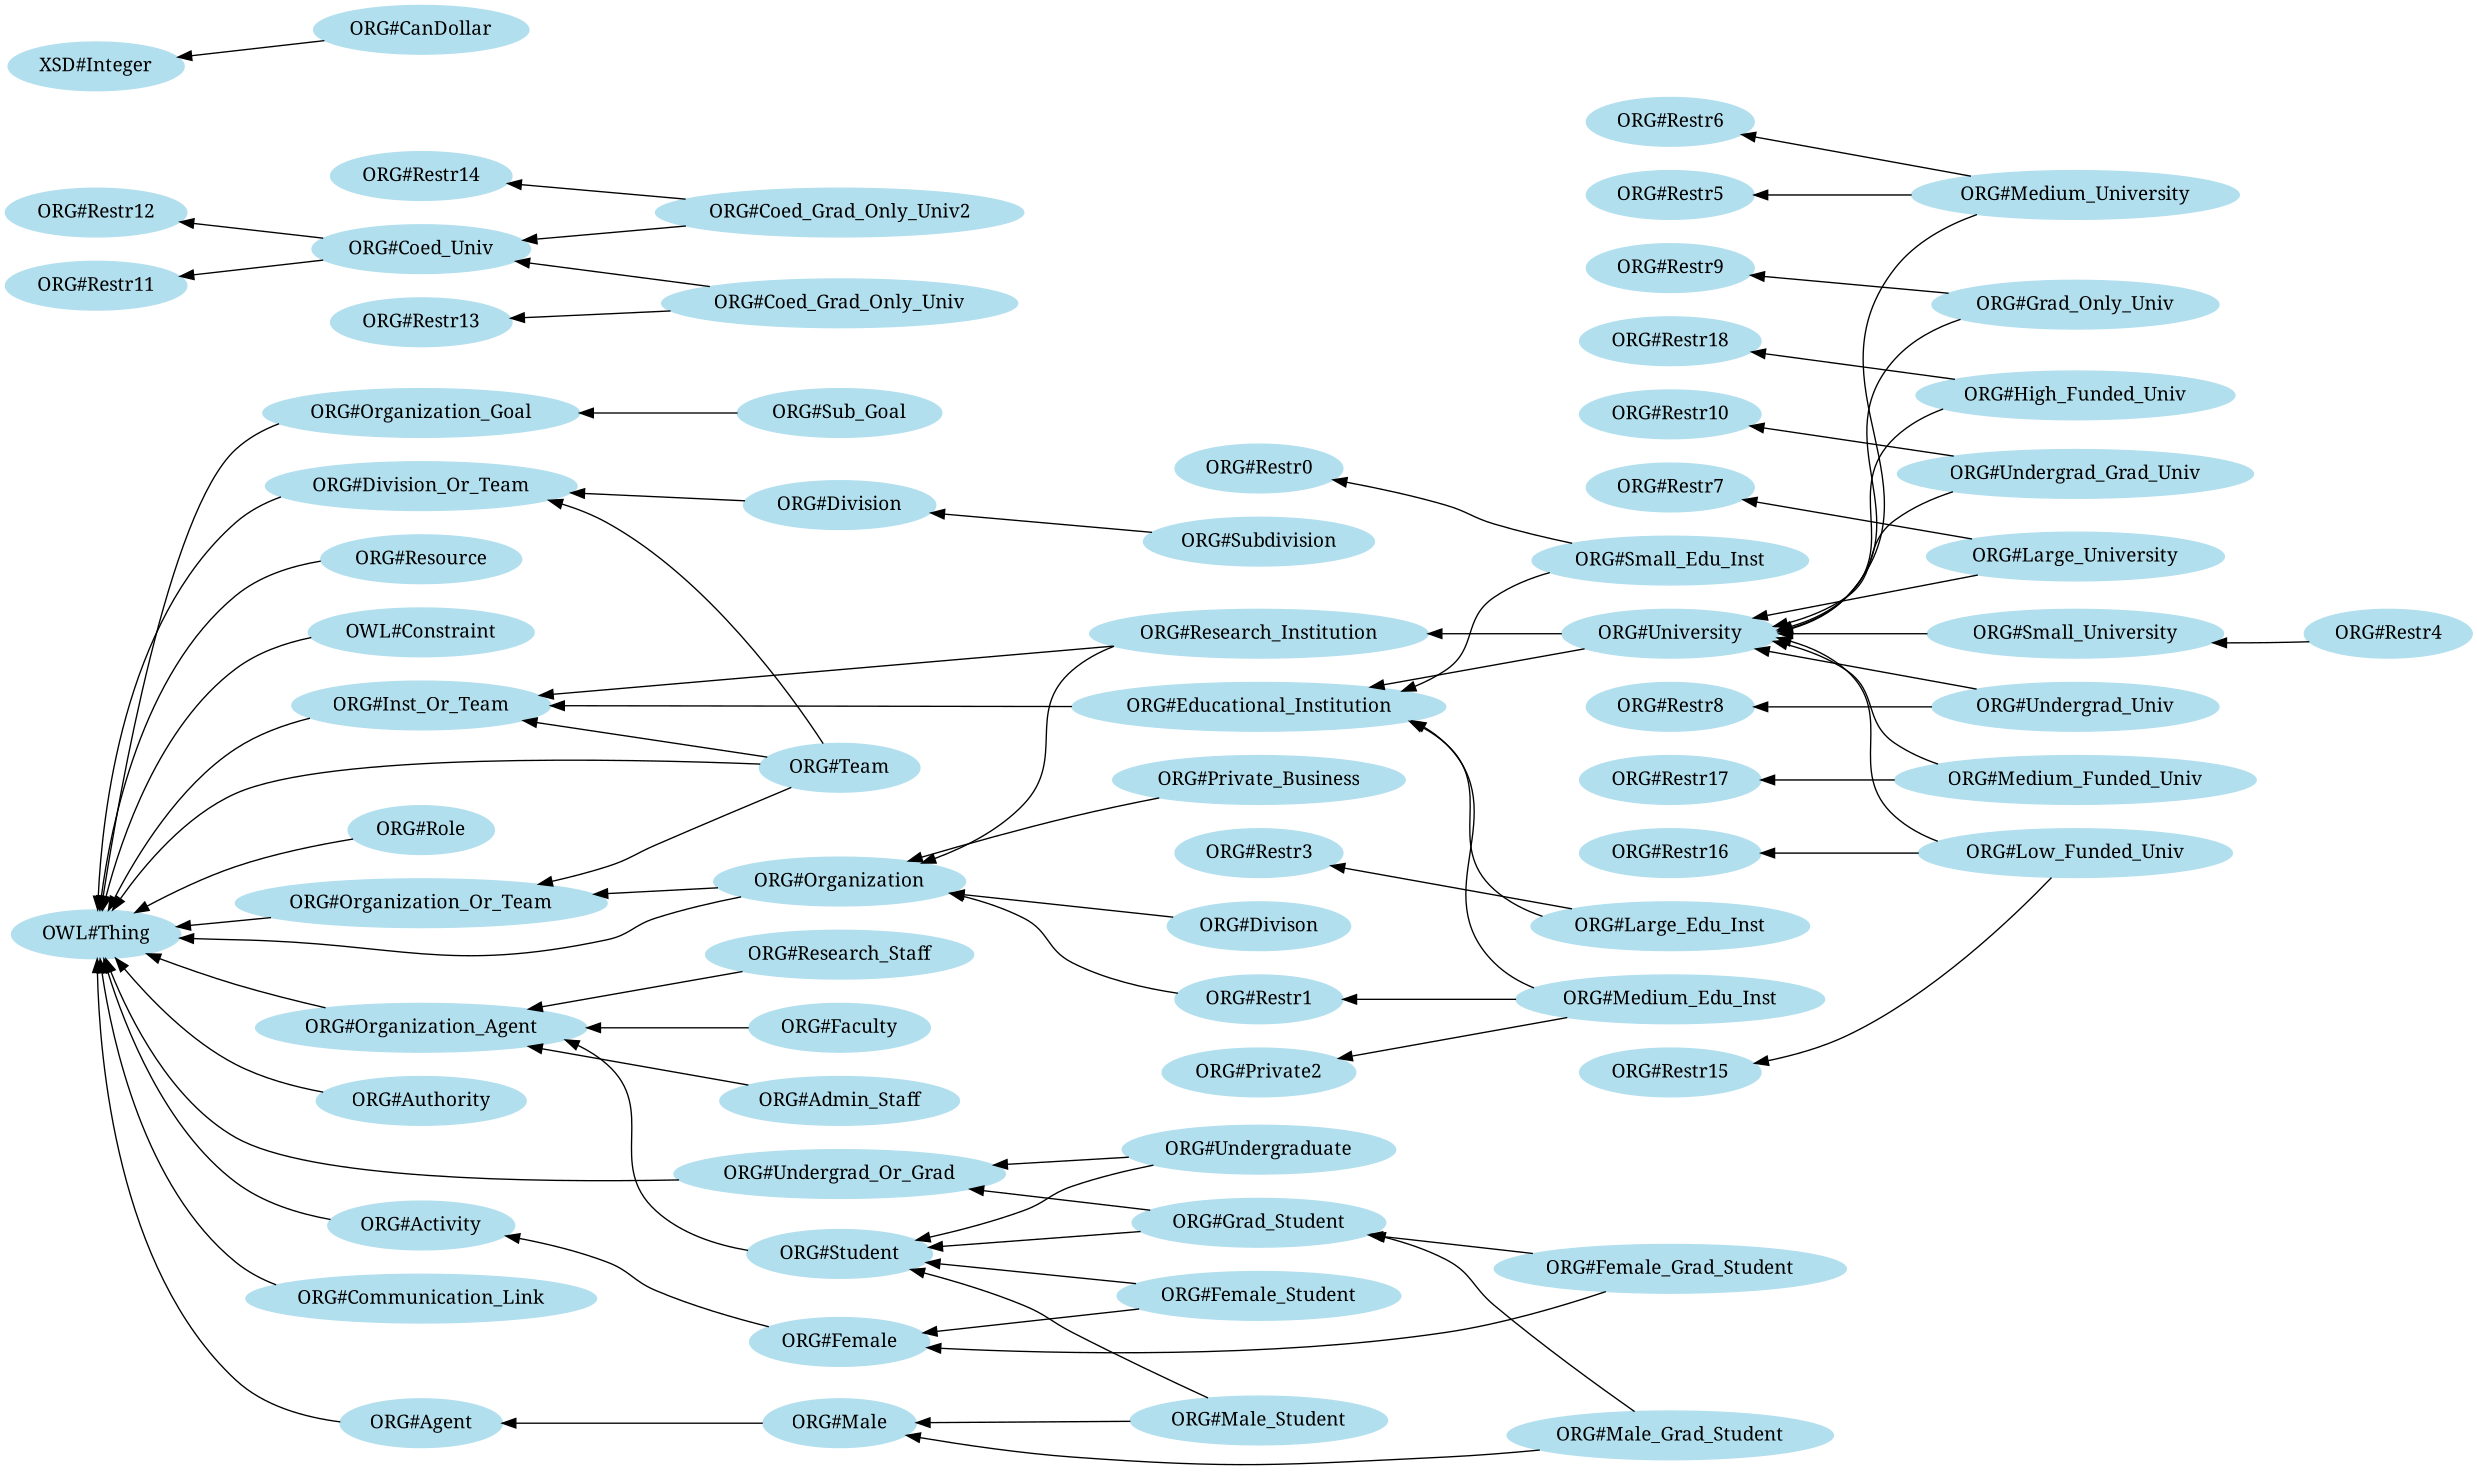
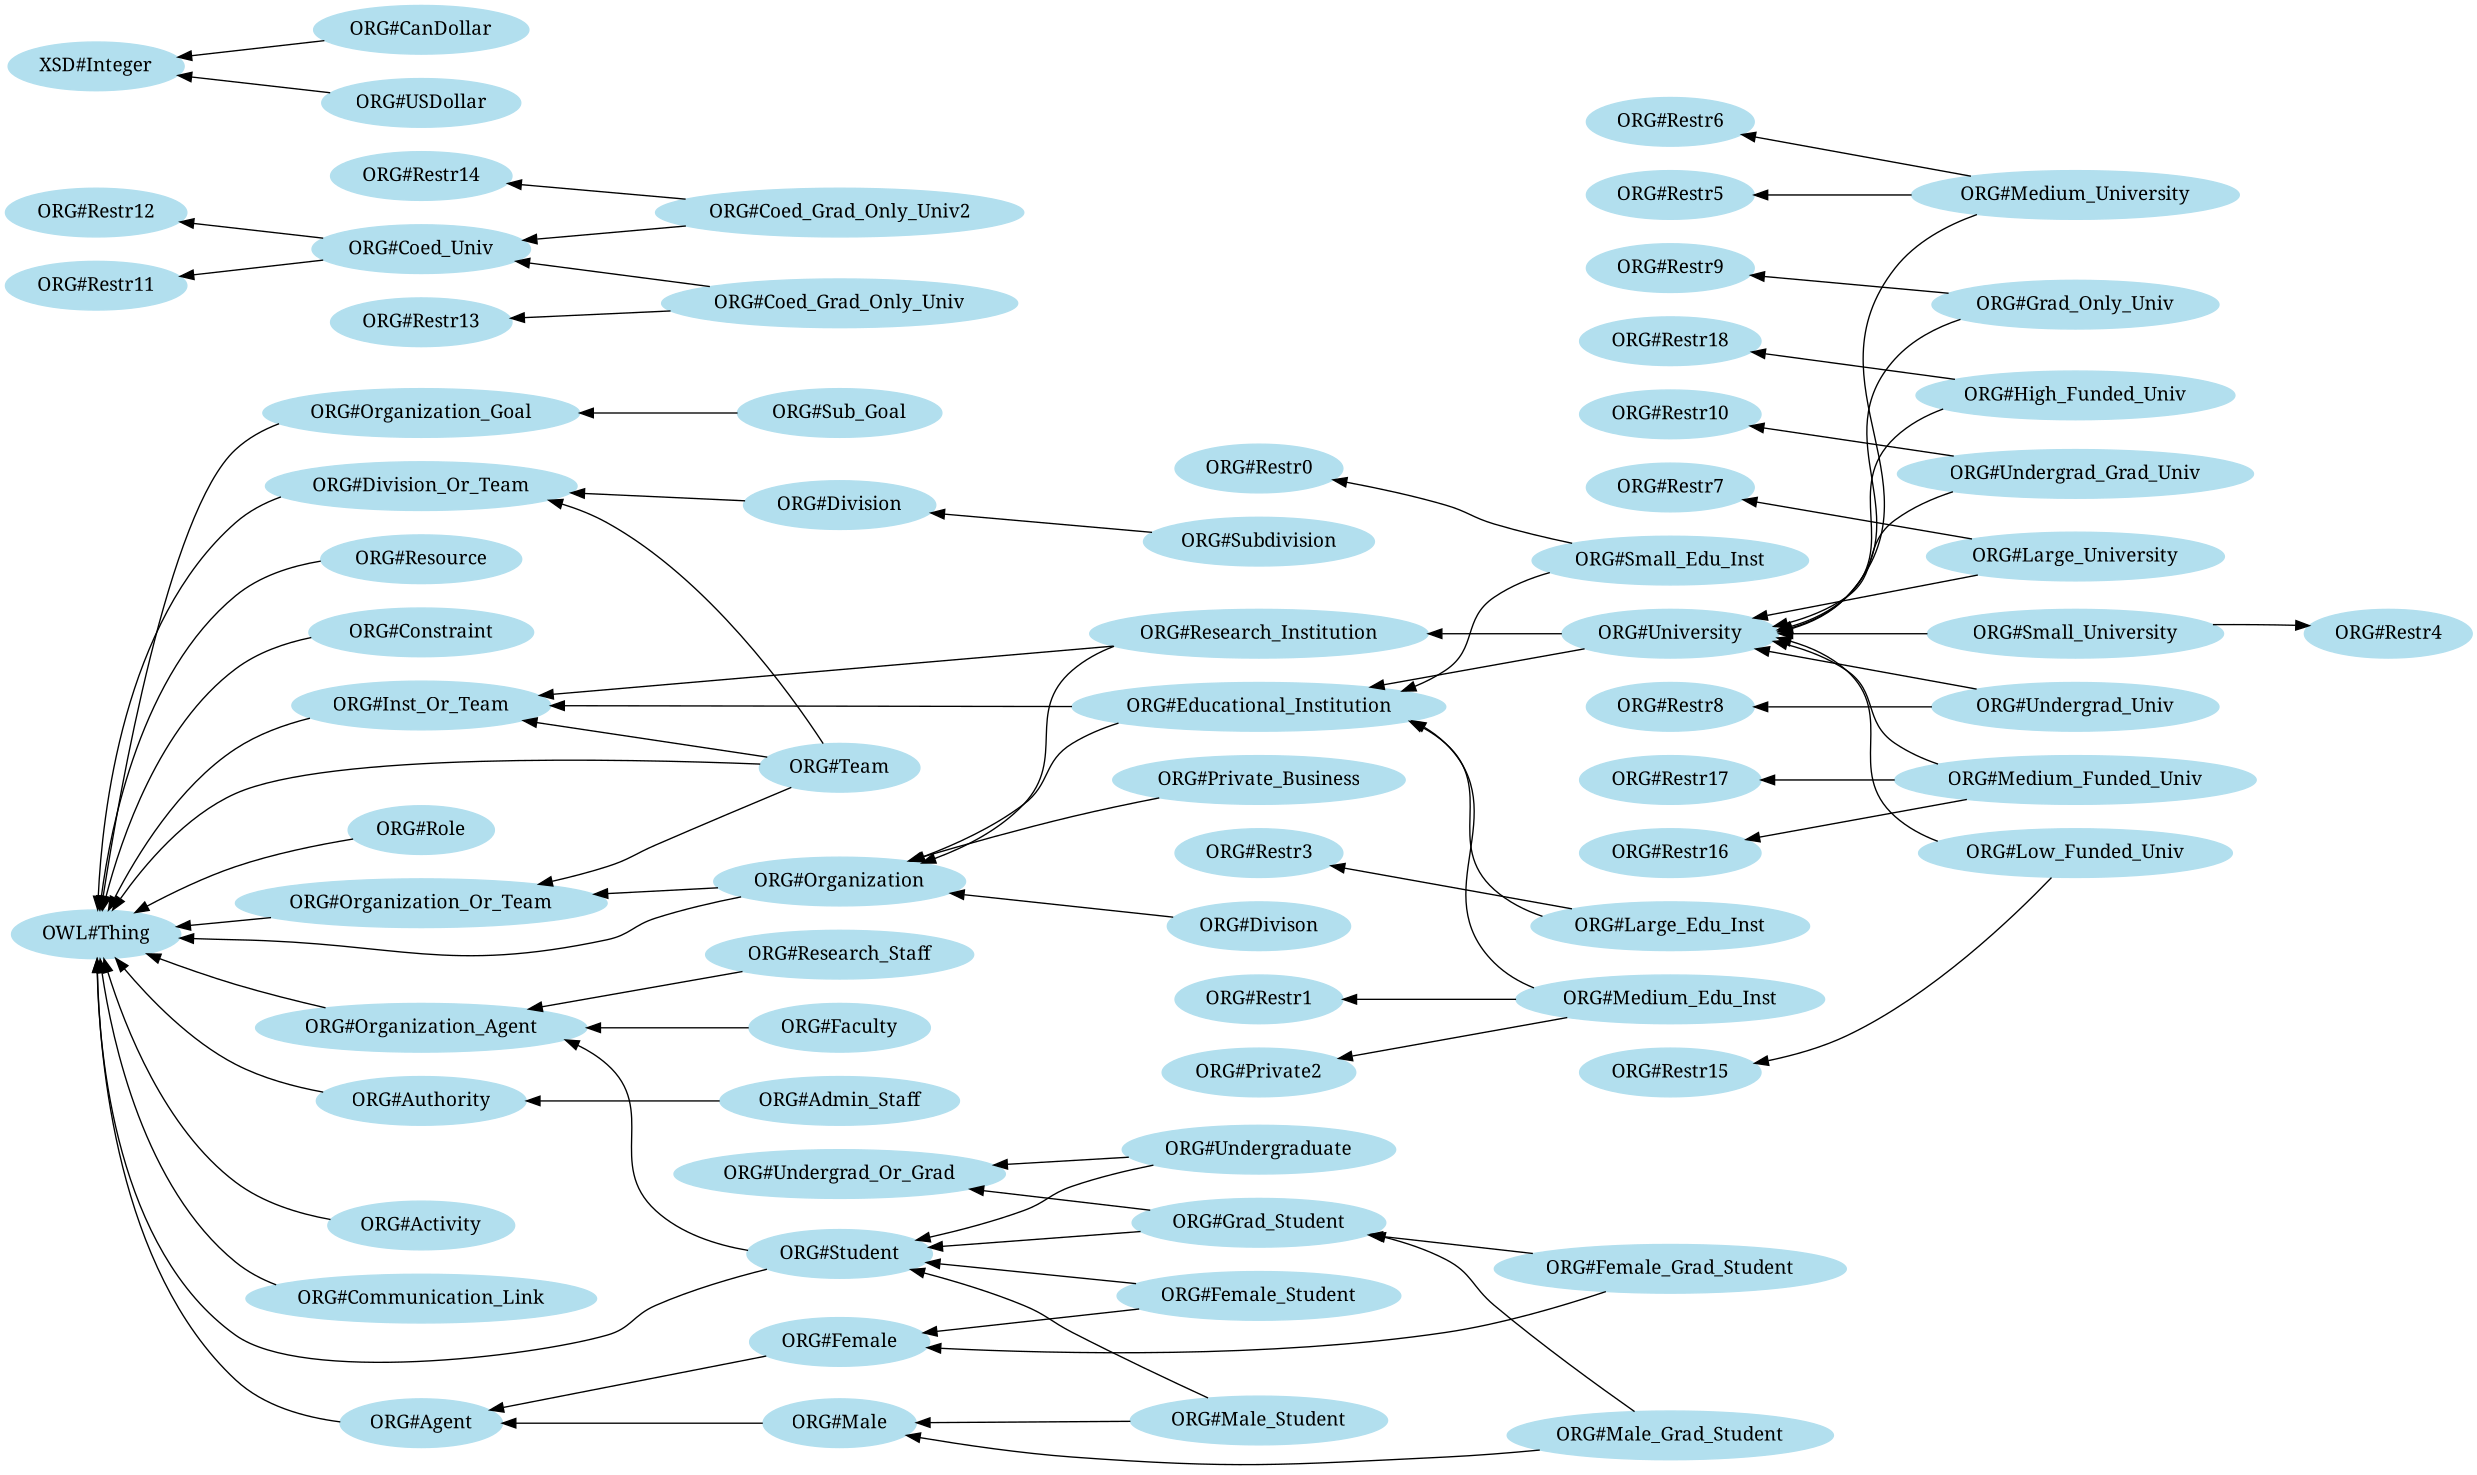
node "ORG#USDollar": added
node "OWL#Constraint": label "OWL#Constraint" -> "ORG#Constraint"
edge "ORG#Restr4" -> "ORG#Small_University": reversed
edge "ORG#Low_Funded_Univ" -> "ORG#Restr16": now "ORG#Medium_Funded_Univ" -> "ORG#Restr16"
edge "ORG#Restr1" -> "ORG#Organization": now "ORG#Educational_Institution" -> "ORG#Organization"
edge "ORG#Admin_Staff" -> "ORG#Organization_Agent": now "ORG#Admin_Staff" -> "ORG#Authority"
edge "ORG#Undergrad_Or_Grad" -> "OWL#Thing": now "ORG#Student" -> "OWL#Thing"
edge "ORG#Female" -> "ORG#Activity": now "ORG#Female" -> "ORG#Agent"
